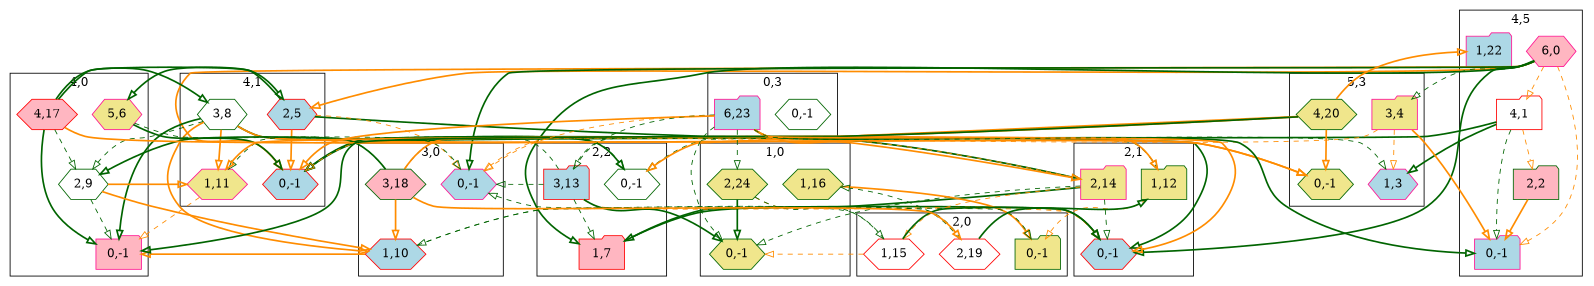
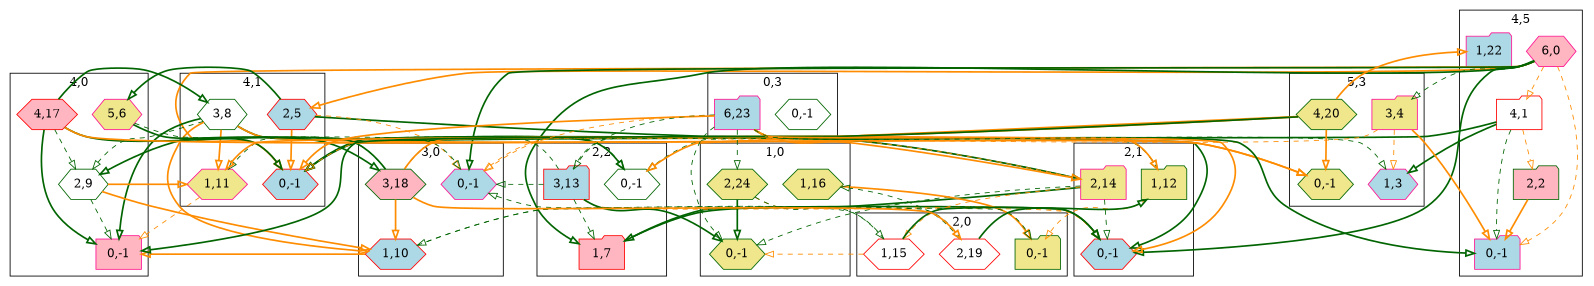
edge "4,17" -> "2,5": now "4,17" -> "3,18"
